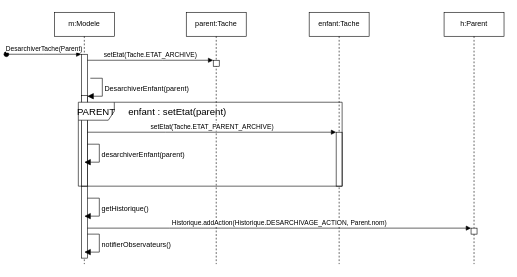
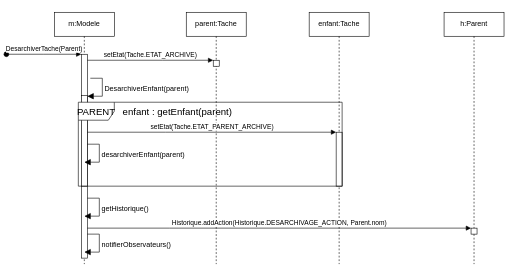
node "enfant : setEtat(parent)": label "enfant : setEtat(parent)" -> "enfant : getEnfant(parent)"
